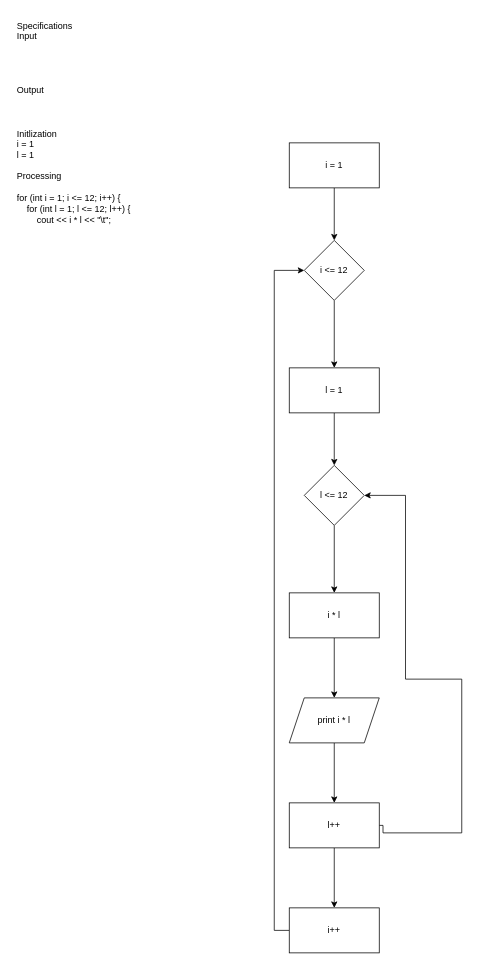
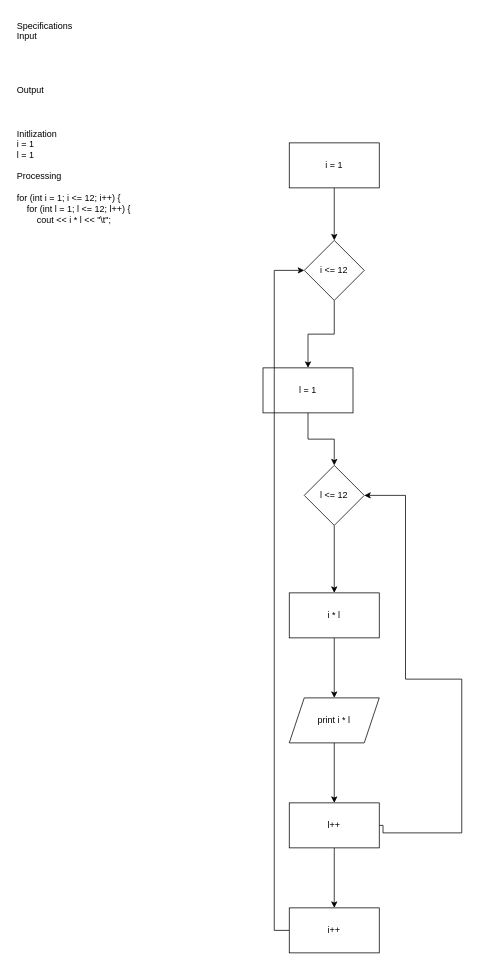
node "l = 1": moved (334, 390) -> (308, 390)
